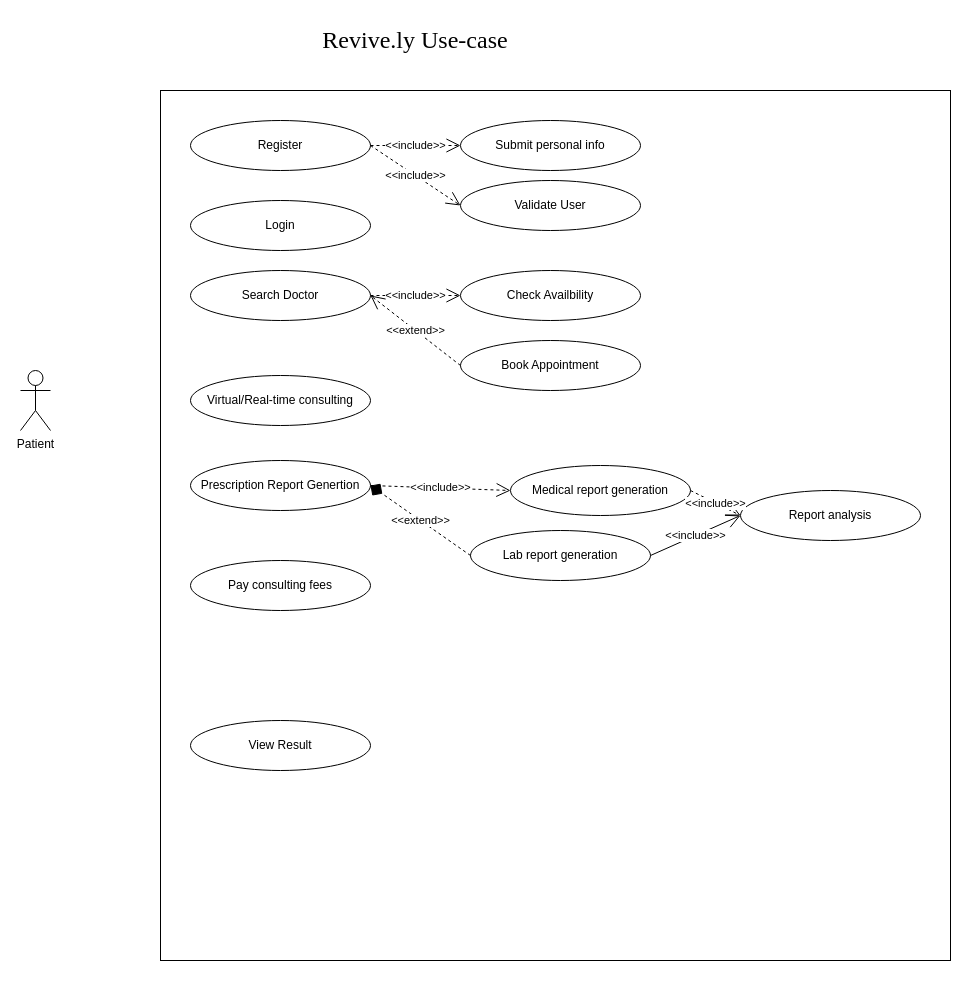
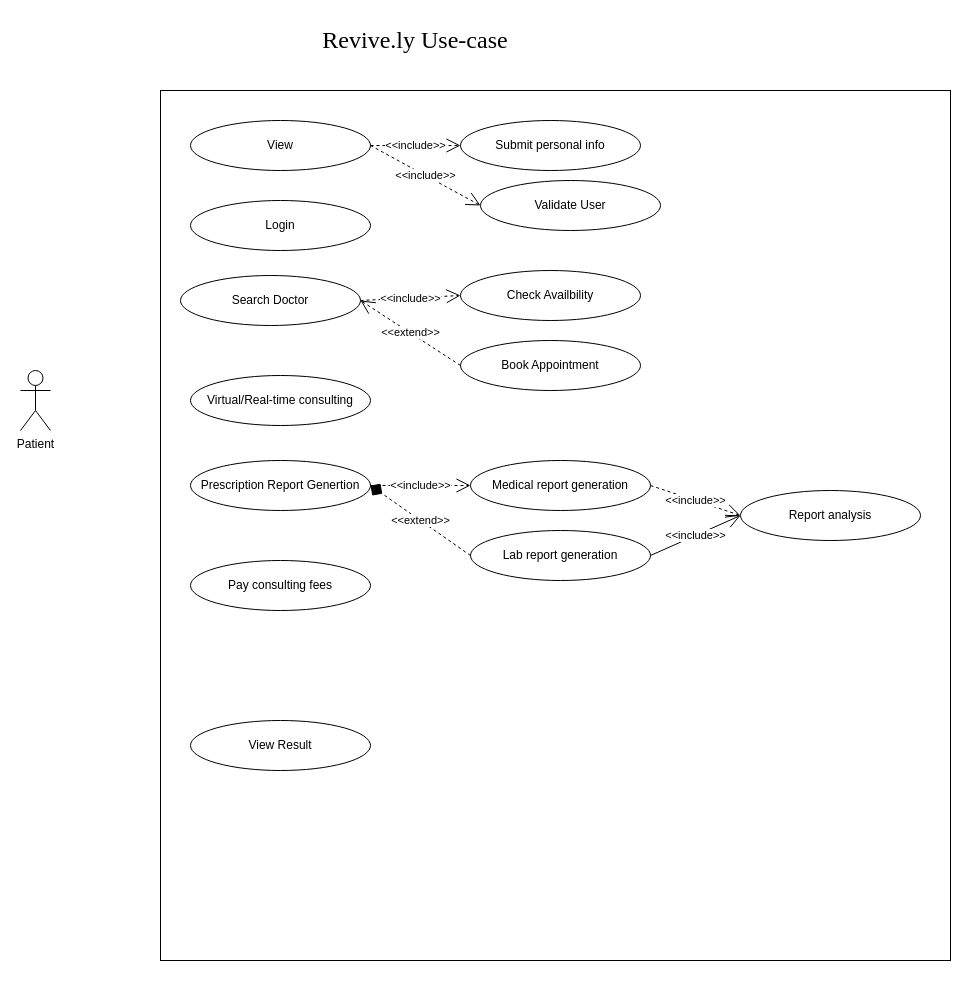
node "Register": label "Register" -> "View"
node "Validate User": moved (551, 206) -> (571, 206)
node "Search Doctor": moved (281, 296) -> (271, 301)
node "Medical report generation": moved (601, 491) -> (561, 486)
